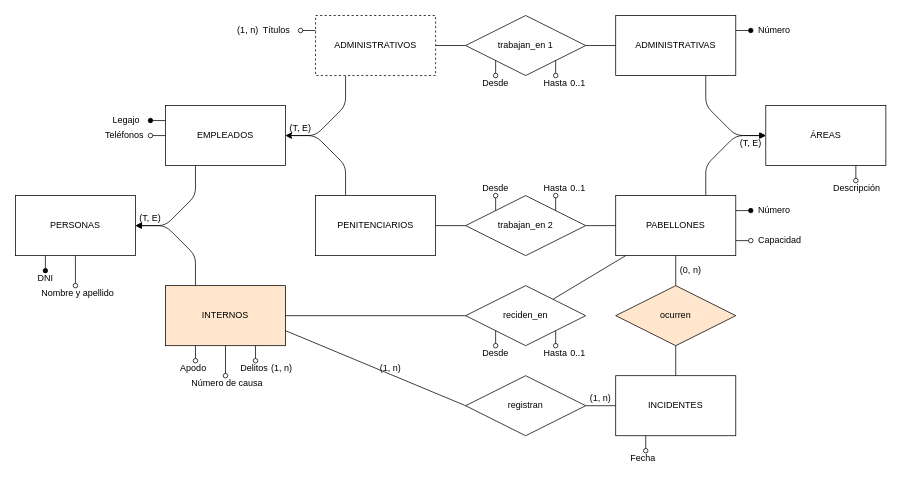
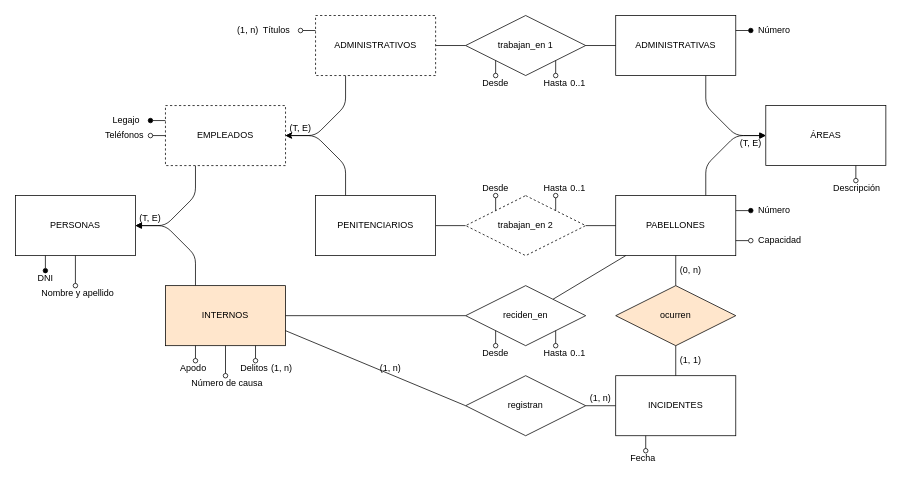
node "EMPLEADOS": style solid -> dashed
node "trabajan_en 2": style solid -> dashed
node "(1, 1)": added
